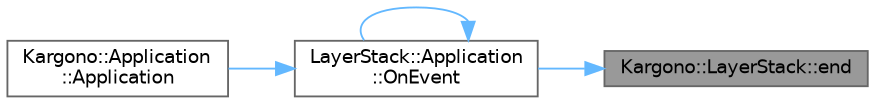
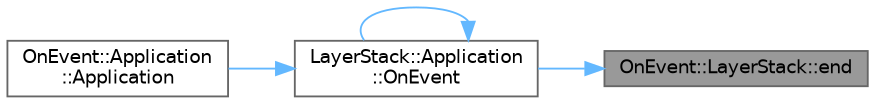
node "Kargono::Application ::Application": label "Kargono::Application ::Application" -> "OnEvent::Application ::Application"
node "Kargono::LayerStack::end": label "Kargono::LayerStack::end" -> "OnEvent::LayerStack::end"
